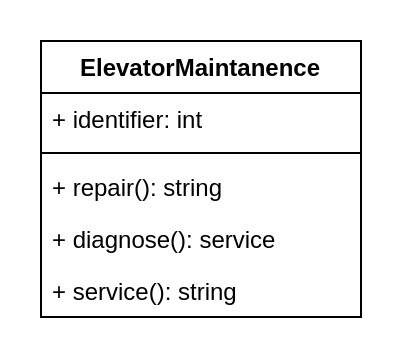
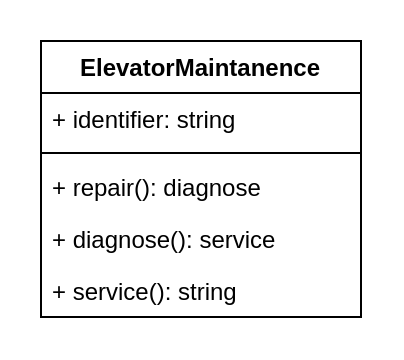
node "+ identifier: int": label "+ identifier: int" -> "+ identifier: string"
node "+ repair(): string": label "+ repair(): string" -> "+ repair(): diagnose"
